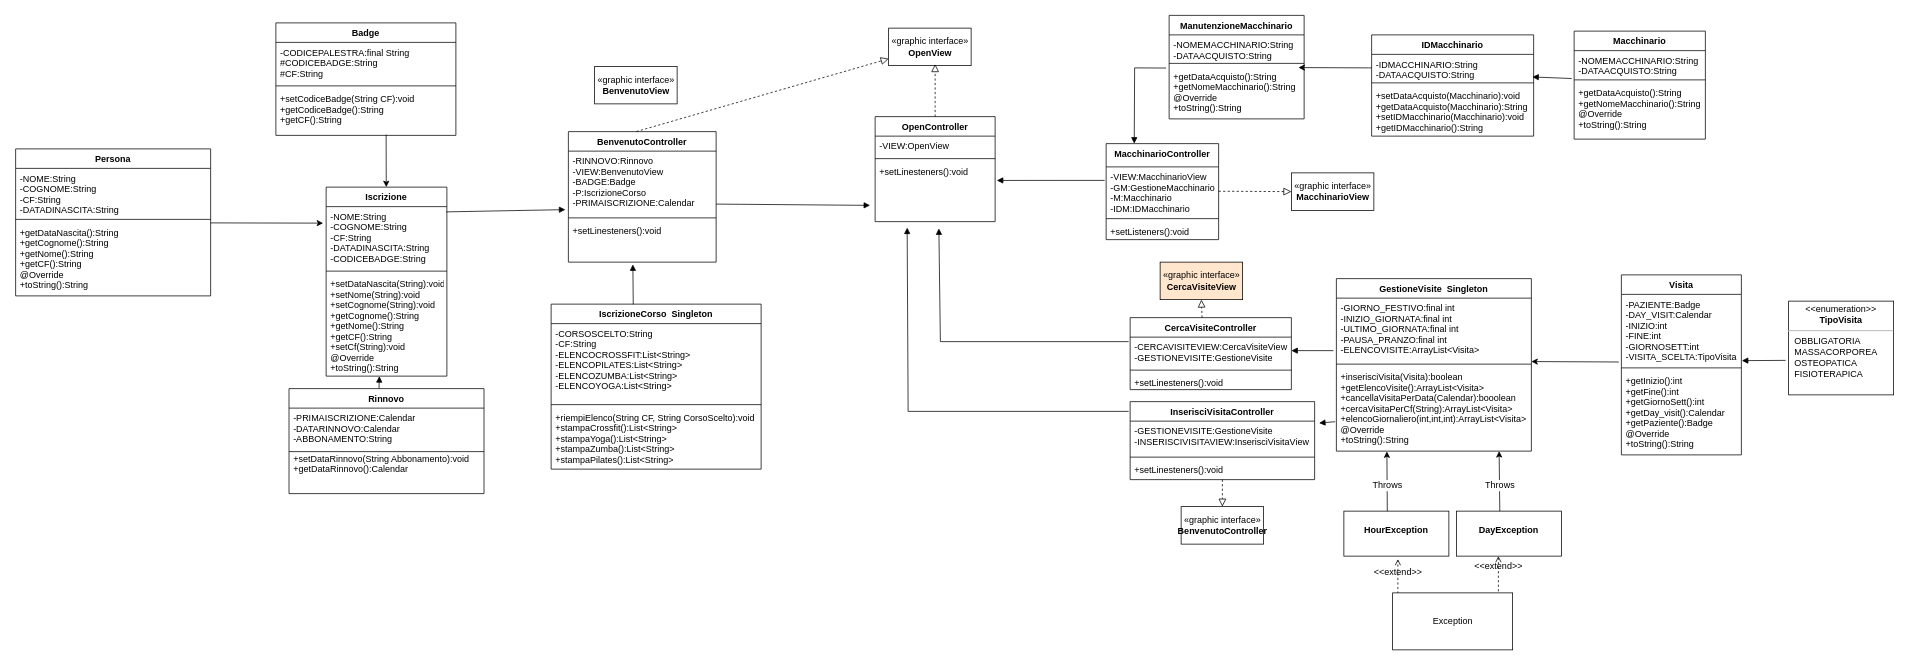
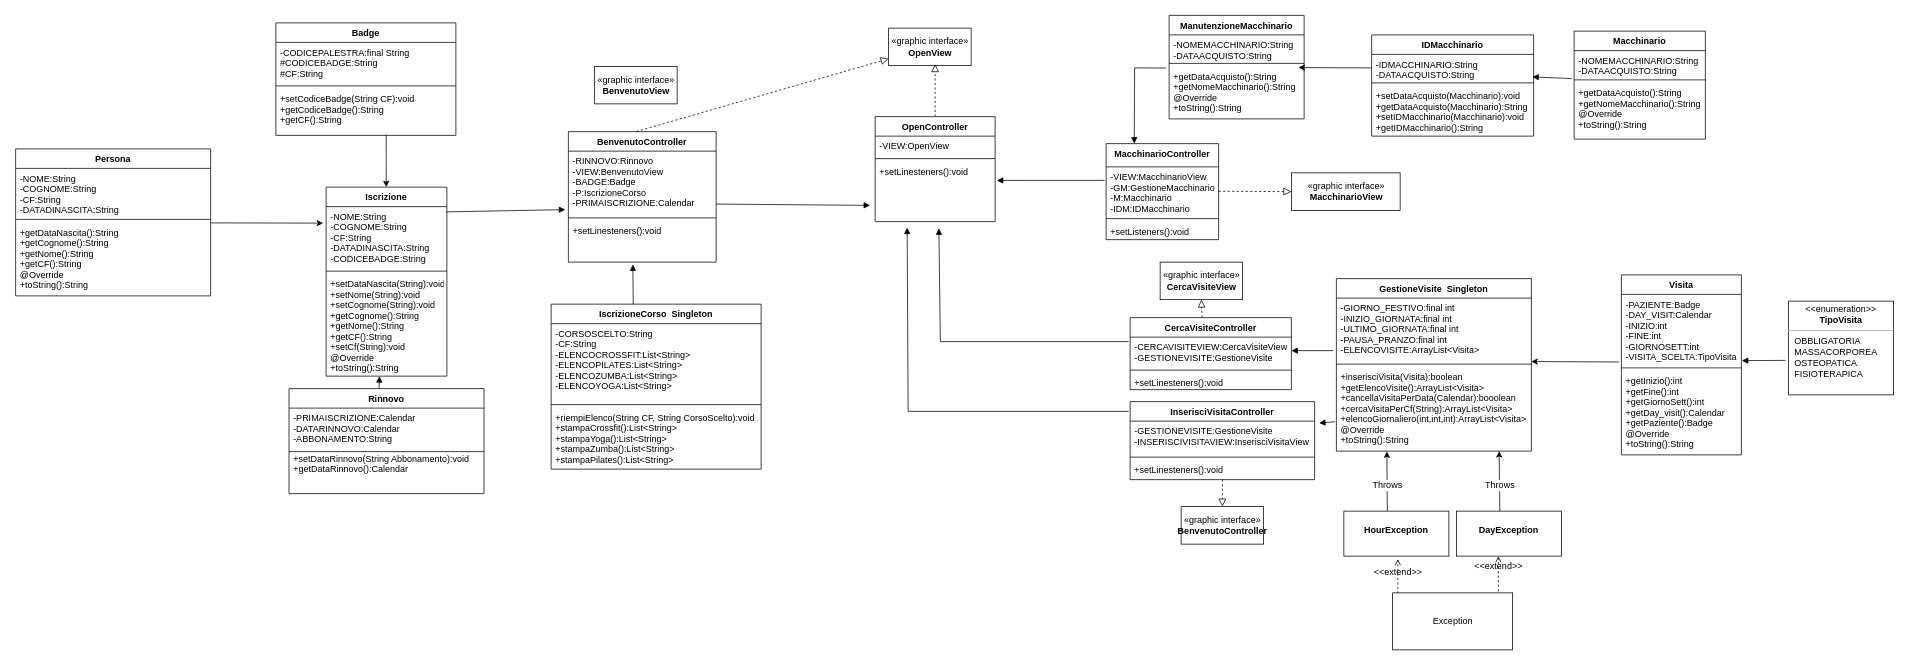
node "«graphic interface» MacchinarioView": size 83x38 -> 109x38
node "«graphic interface» CercaVisiteView": fillcolor #ffe6cc -> #ffffff
